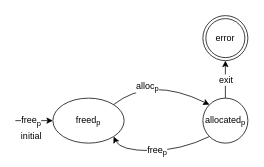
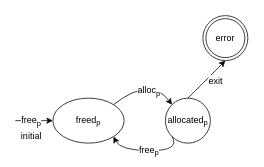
node "allocatedp": moved (225, 120) -> (188, 120)
